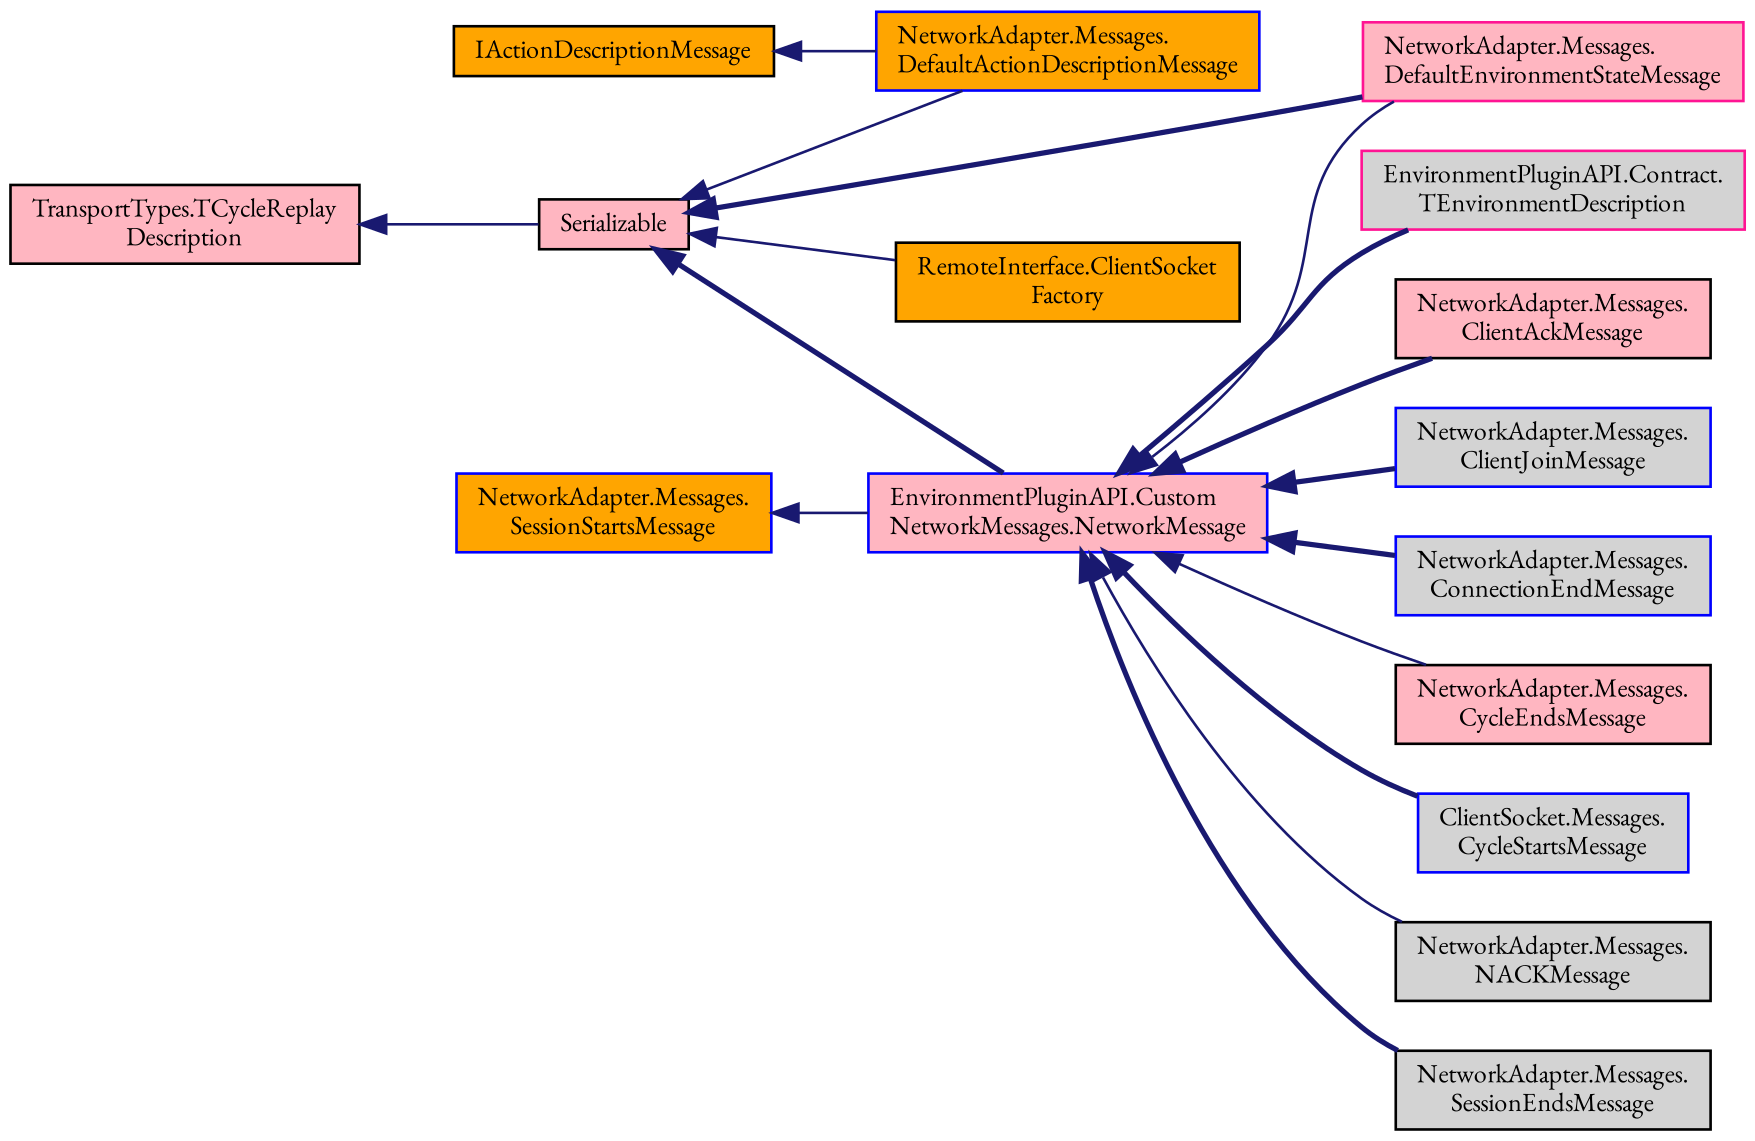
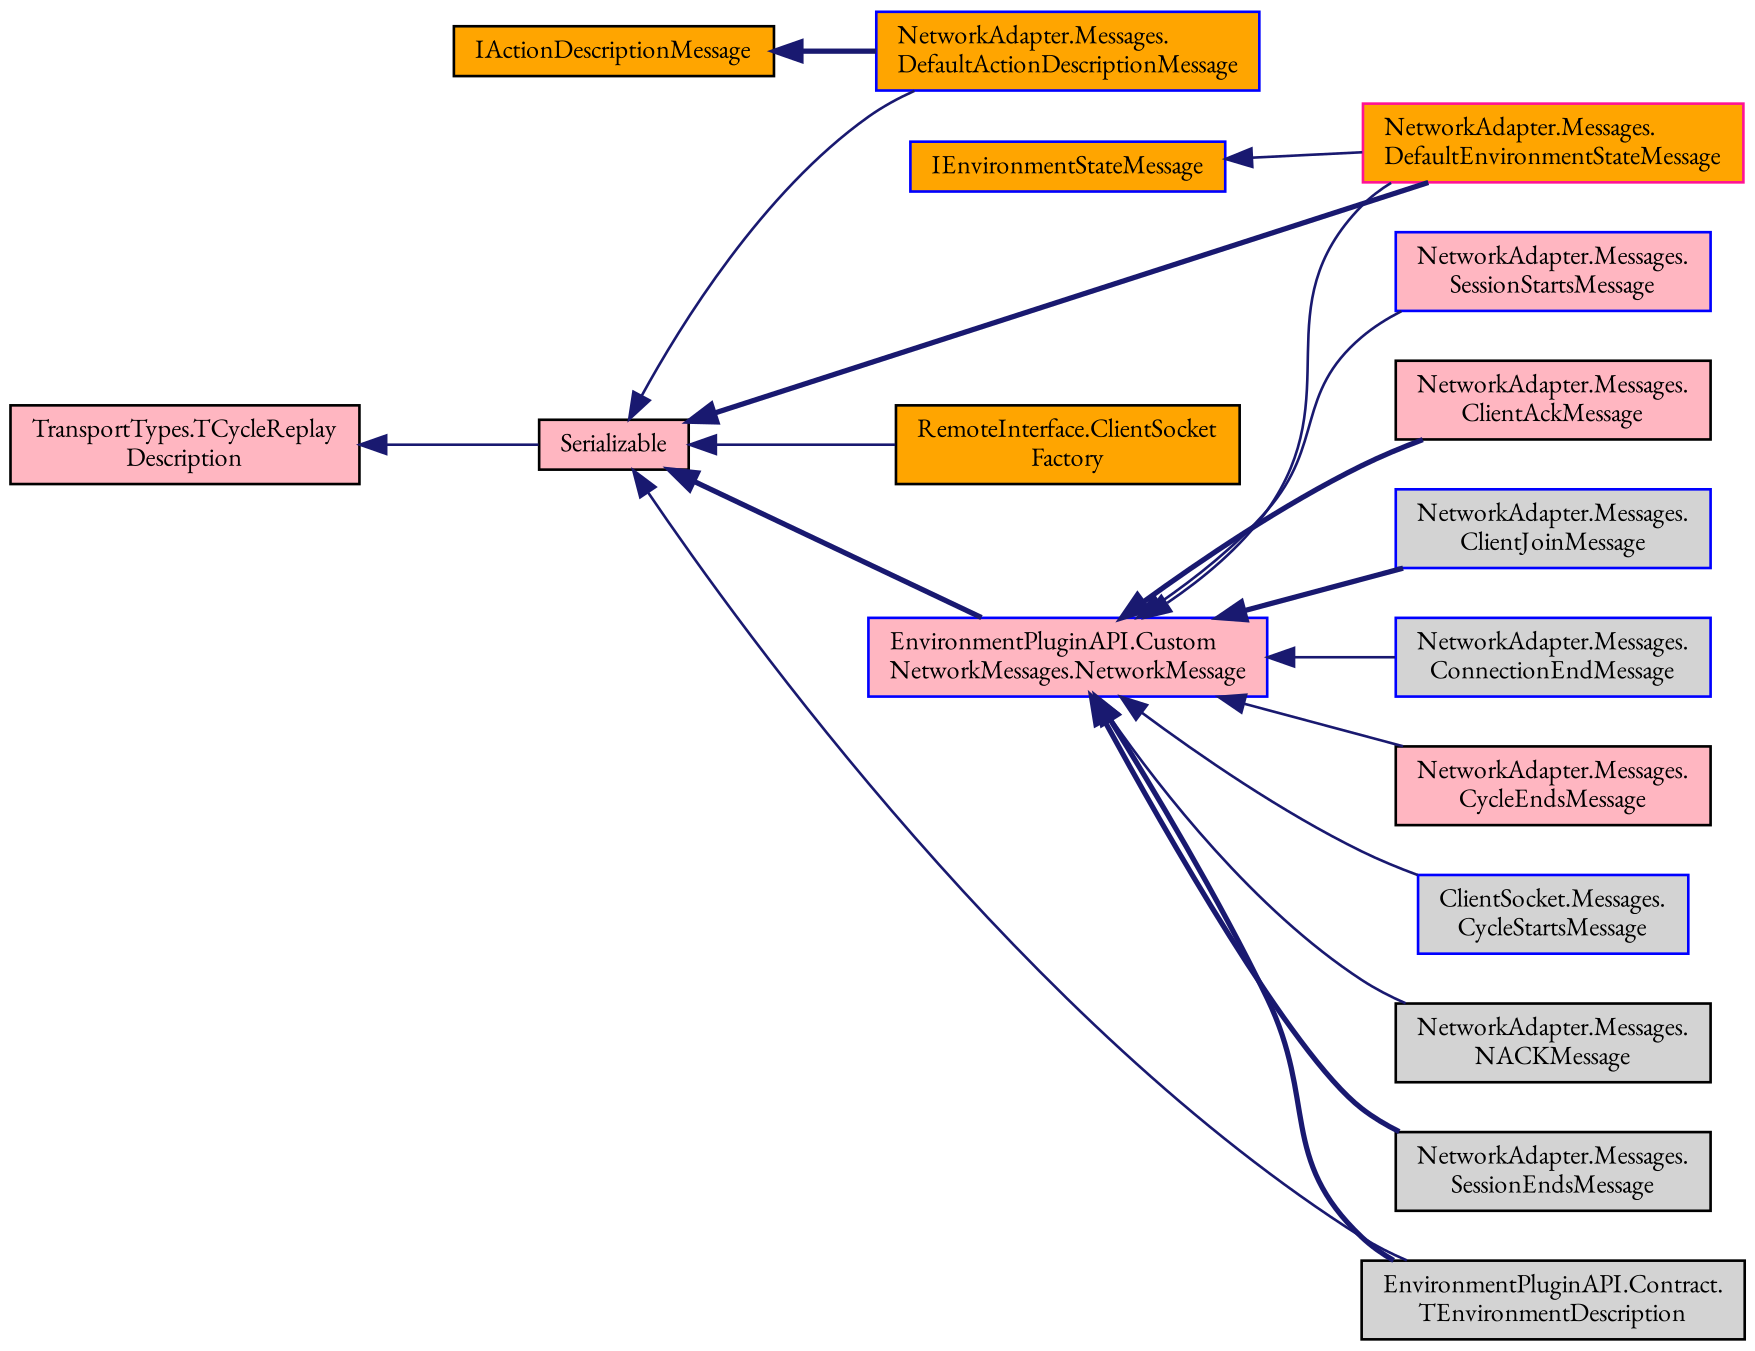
edge "NetworkAdapter.Messages. DefaultActionDescriptionMessage" -> "IActionDescriptionMessage": style solid -> bold
node "NetworkAdapter.Messages. DefaultEnvironmentStateMessage": fillcolor lightpink -> orange
node "IEnvironmentStateMessage": added
node "EnvironmentPluginAPI.Contract. TEnvironmentDescription": color deeppink -> black
node "NetworkAdapter.Messages. SessionStartsMessage": fillcolor orange -> lightpink
edge "EnvironmentPluginAPI.Custom NetworkMessages.NetworkMessage" -> "NetworkAdapter.Messages. SessionStartsMessage": reversed
edge "NetworkAdapter.Messages. ConnectionEndMessage" -> "EnvironmentPluginAPI.Custom NetworkMessages.NetworkMessage": style bold -> solid
edge "ClientSocket.Messages. CycleStartsMessage" -> "EnvironmentPluginAPI.Custom NetworkMessages.NetworkMessage": style bold -> solid
edge "EnvironmentPluginAPI.Contract. TEnvironmentDescription" -> "Serializable": added
